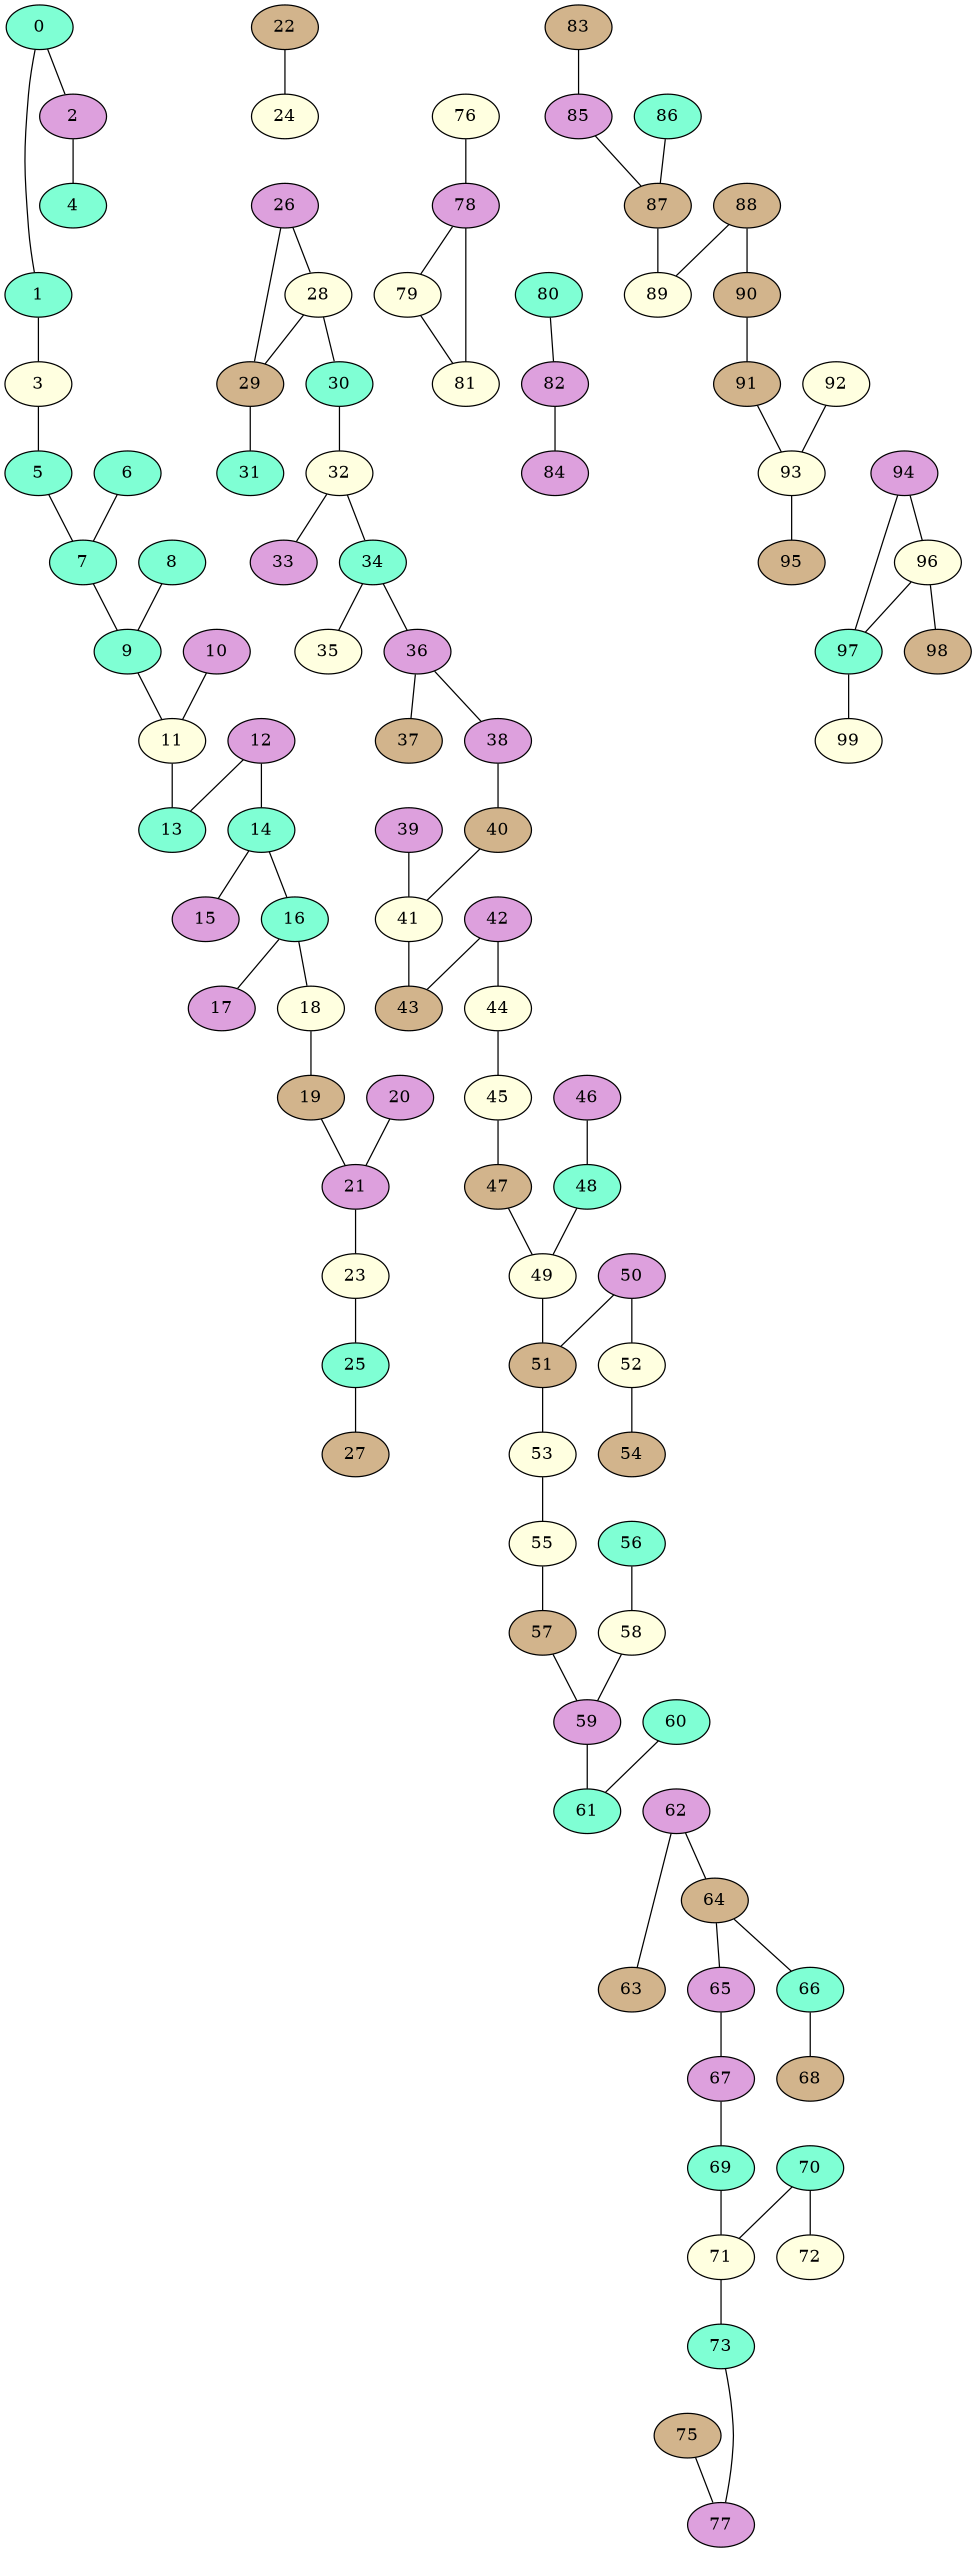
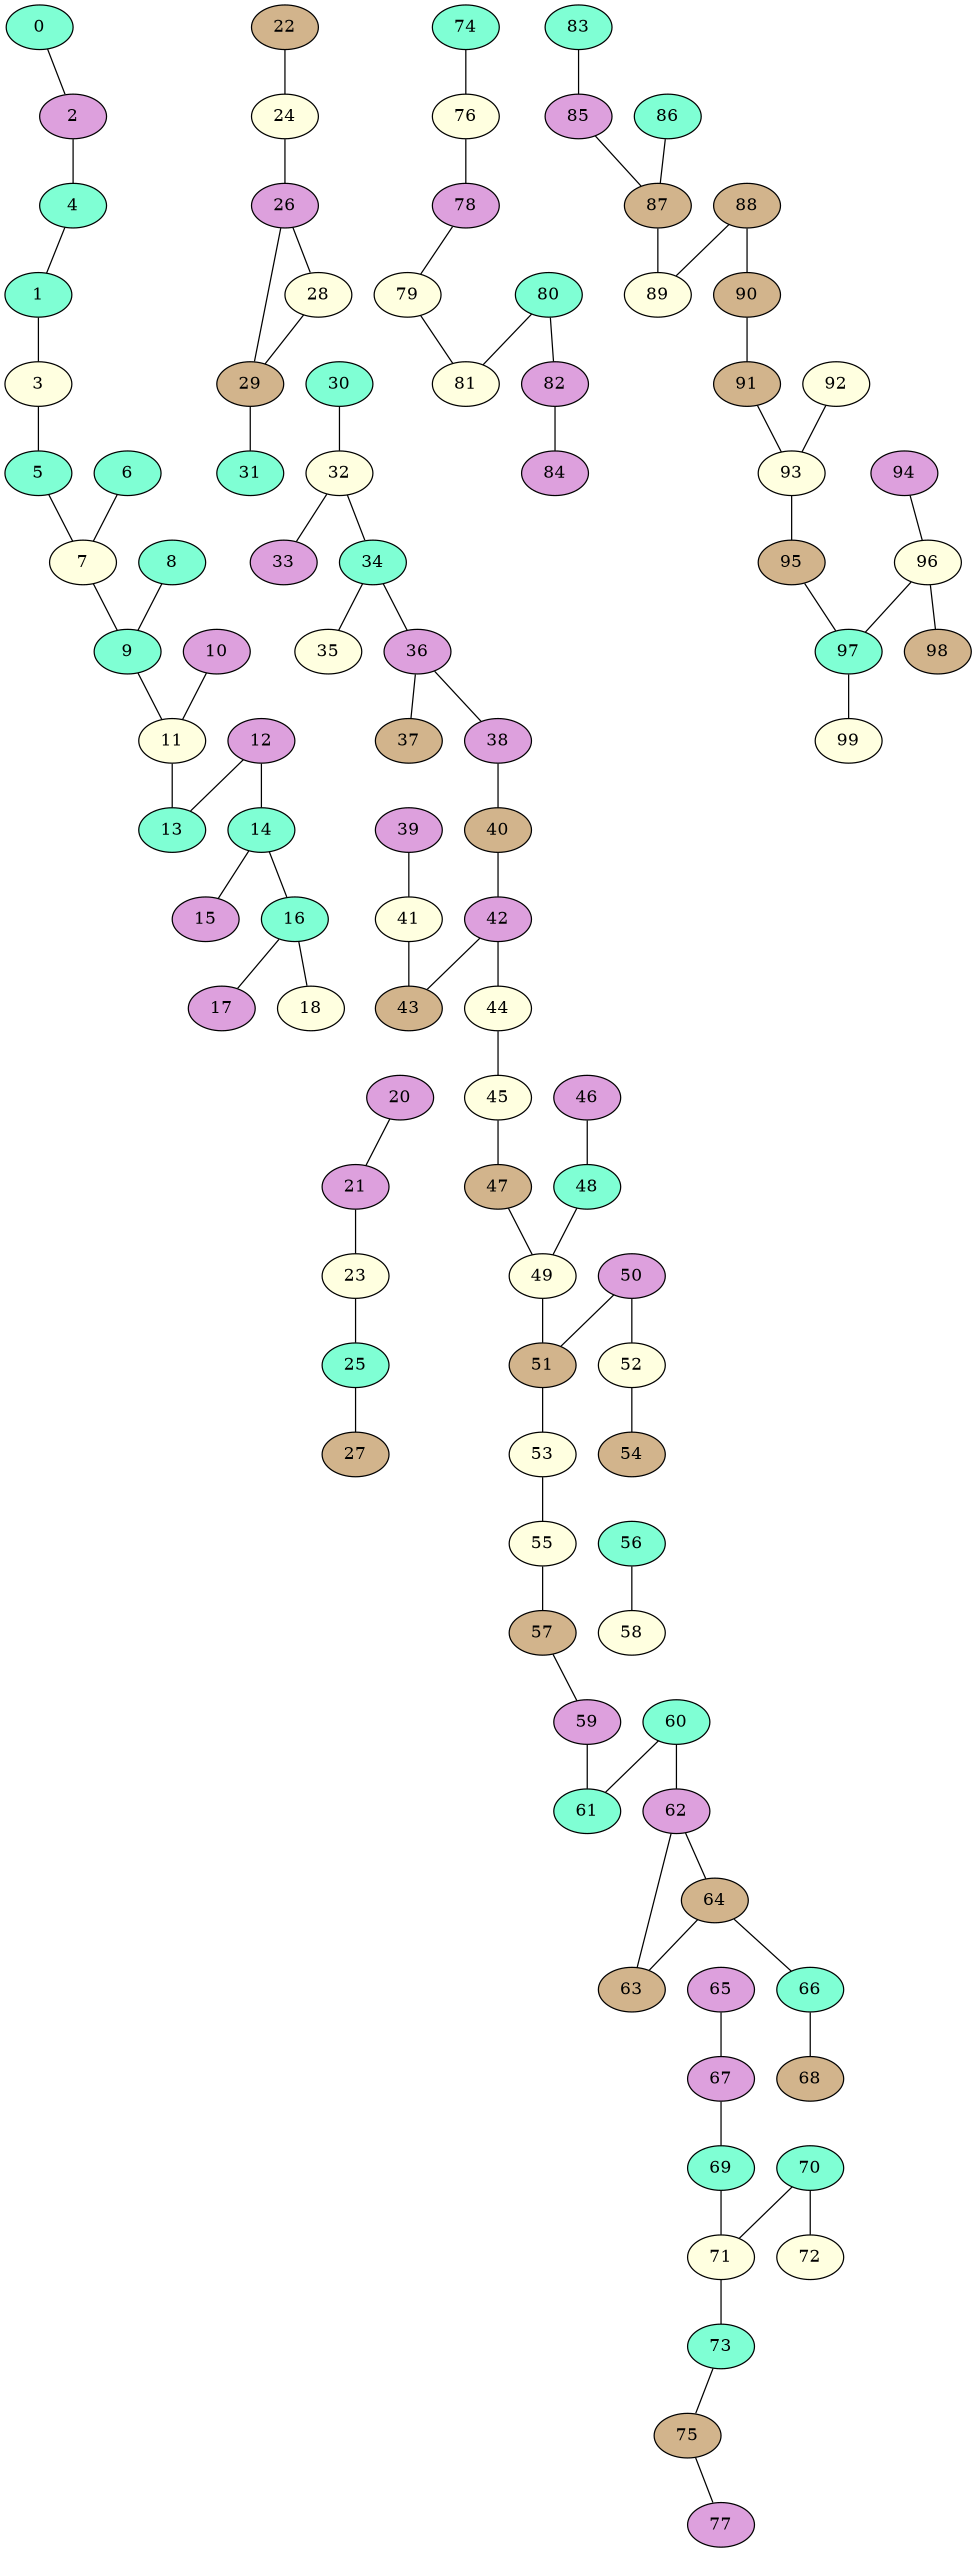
node "74": added
node "83": fillcolor tan -> aquamarine
edge "0" -- "1": now "4" -- "1"
edge "24" -- "26": added
edge "78" -- "81": now "80" -- "81"
edge "28" -- "30": removed
node "7": fillcolor aquamarine -> lightyellow
edge "94" -- "97": now "95" -- "97"
edge "40" -- "41": now "40" -- "42"
node "19": removed
edge "58" -- "59": removed
edge "60" -- "62": added
edge "64" -- "65": now "64" -- "63"
edge "73" -- "77": now "73" -- "75"
